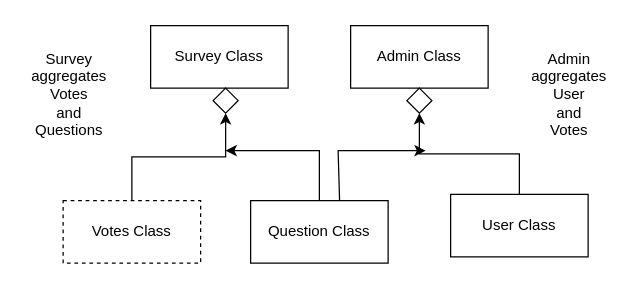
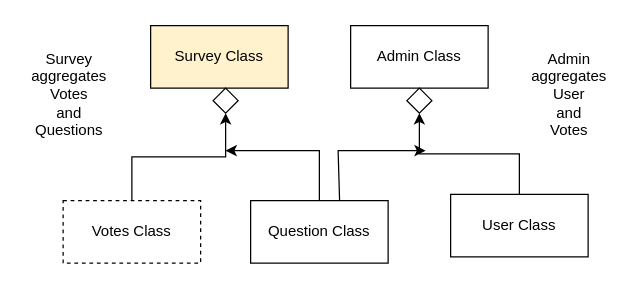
node "Survey Class": fillcolor #ffffff -> #fff2cc
